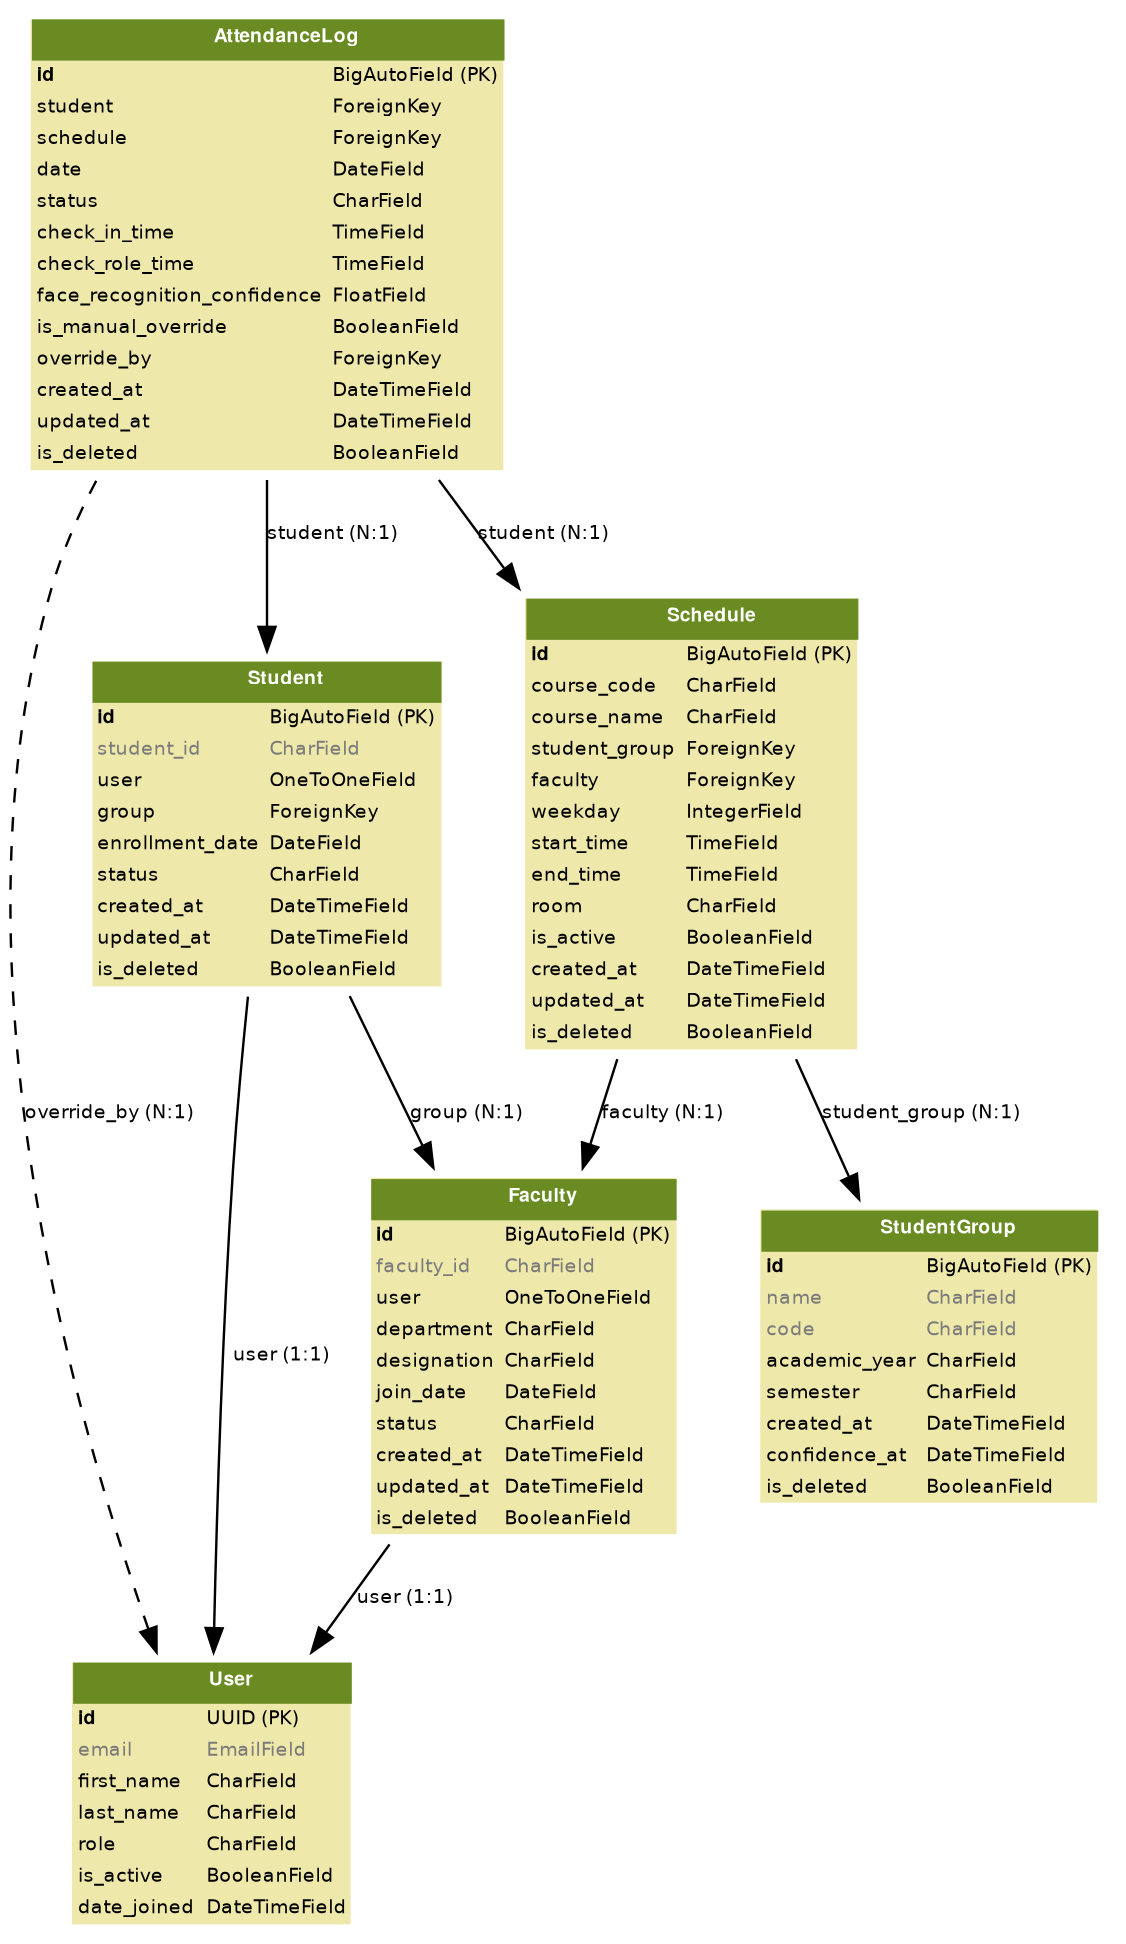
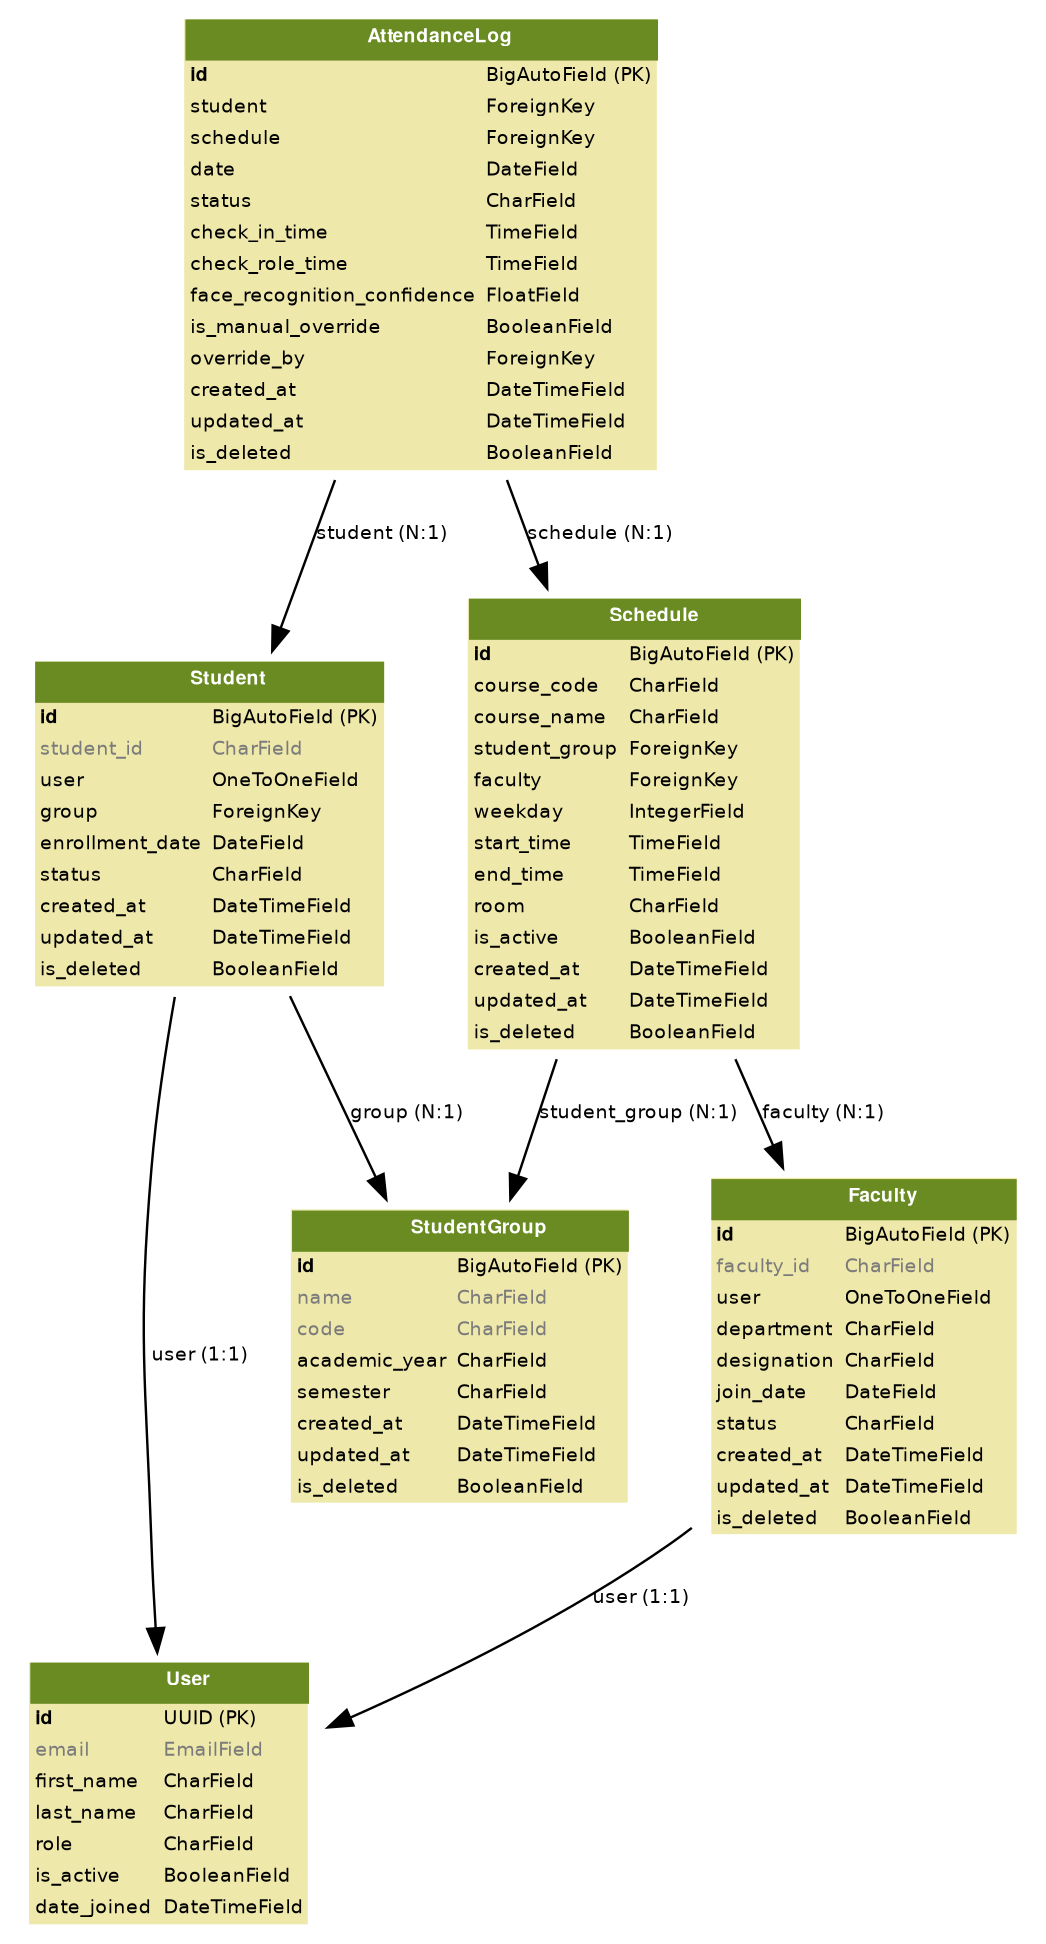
edge "AttendanceLog" -> "Schedule": label "student (N:1)" -> "schedule (N:1)"
edge "AttendanceLog" -> "User": removed, label "override_by (N:1)"
edge "Student" -> "Faculty": now "Student" -> "StudentGroup"
node "StudentGroup": text "confidence_at" -> "updated_at"
